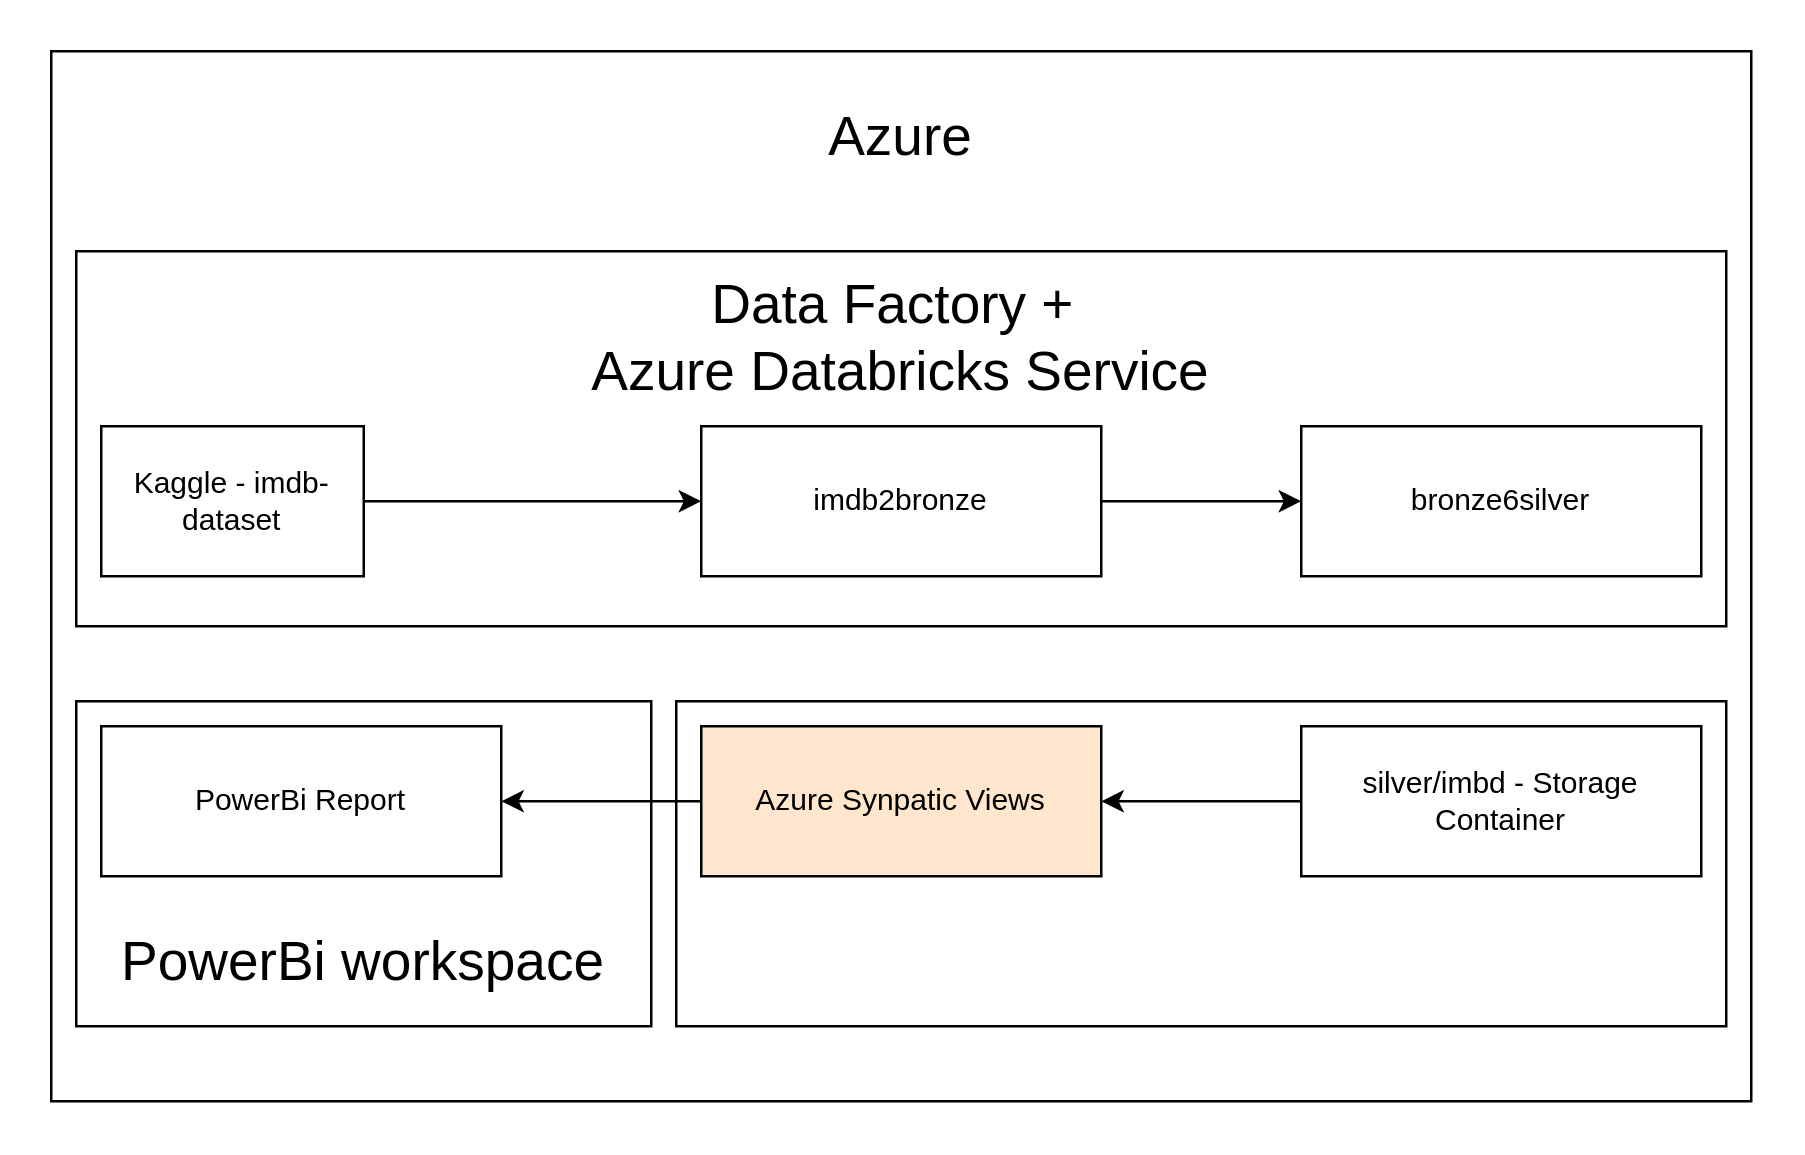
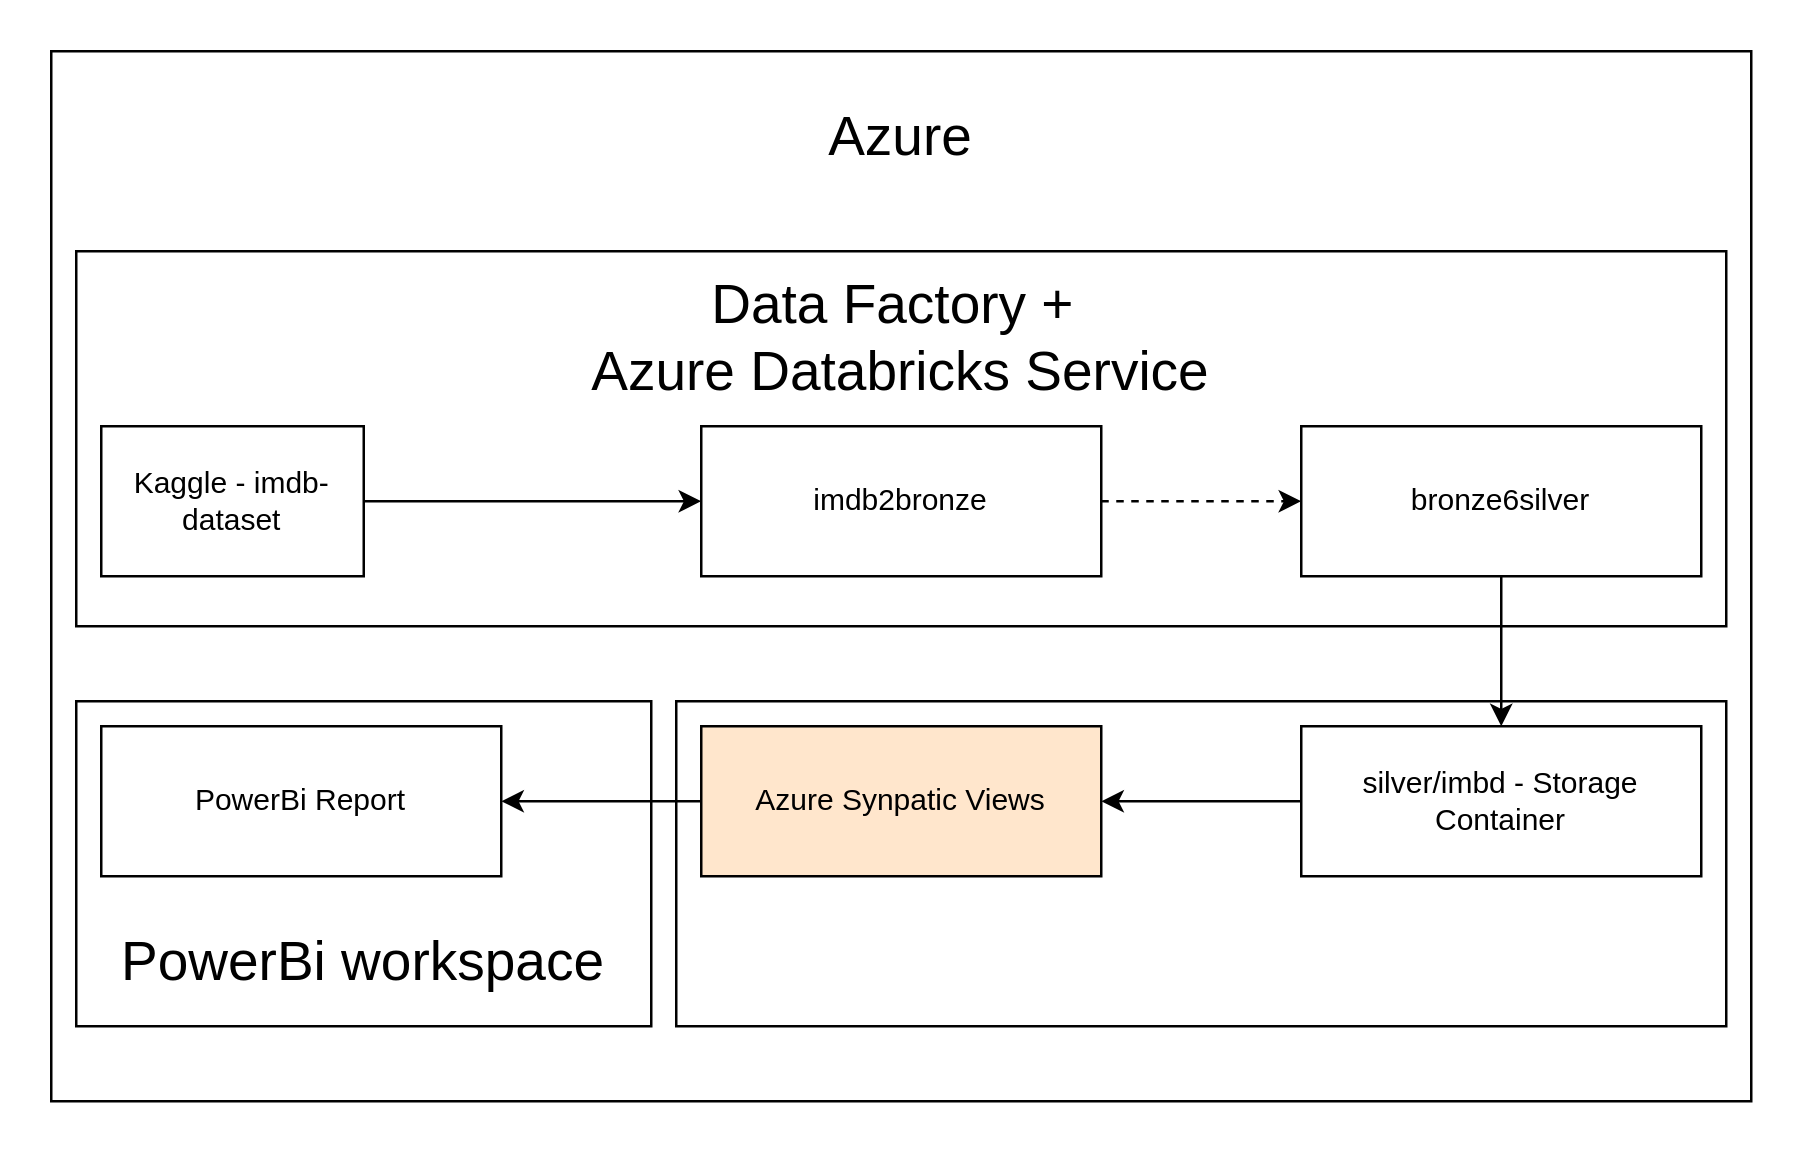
edge "imdb2bronze" -> "bronze6silver": style solid -> dashed
edge "bronze6silver" -> "silver/imbd - Storage Container": added
